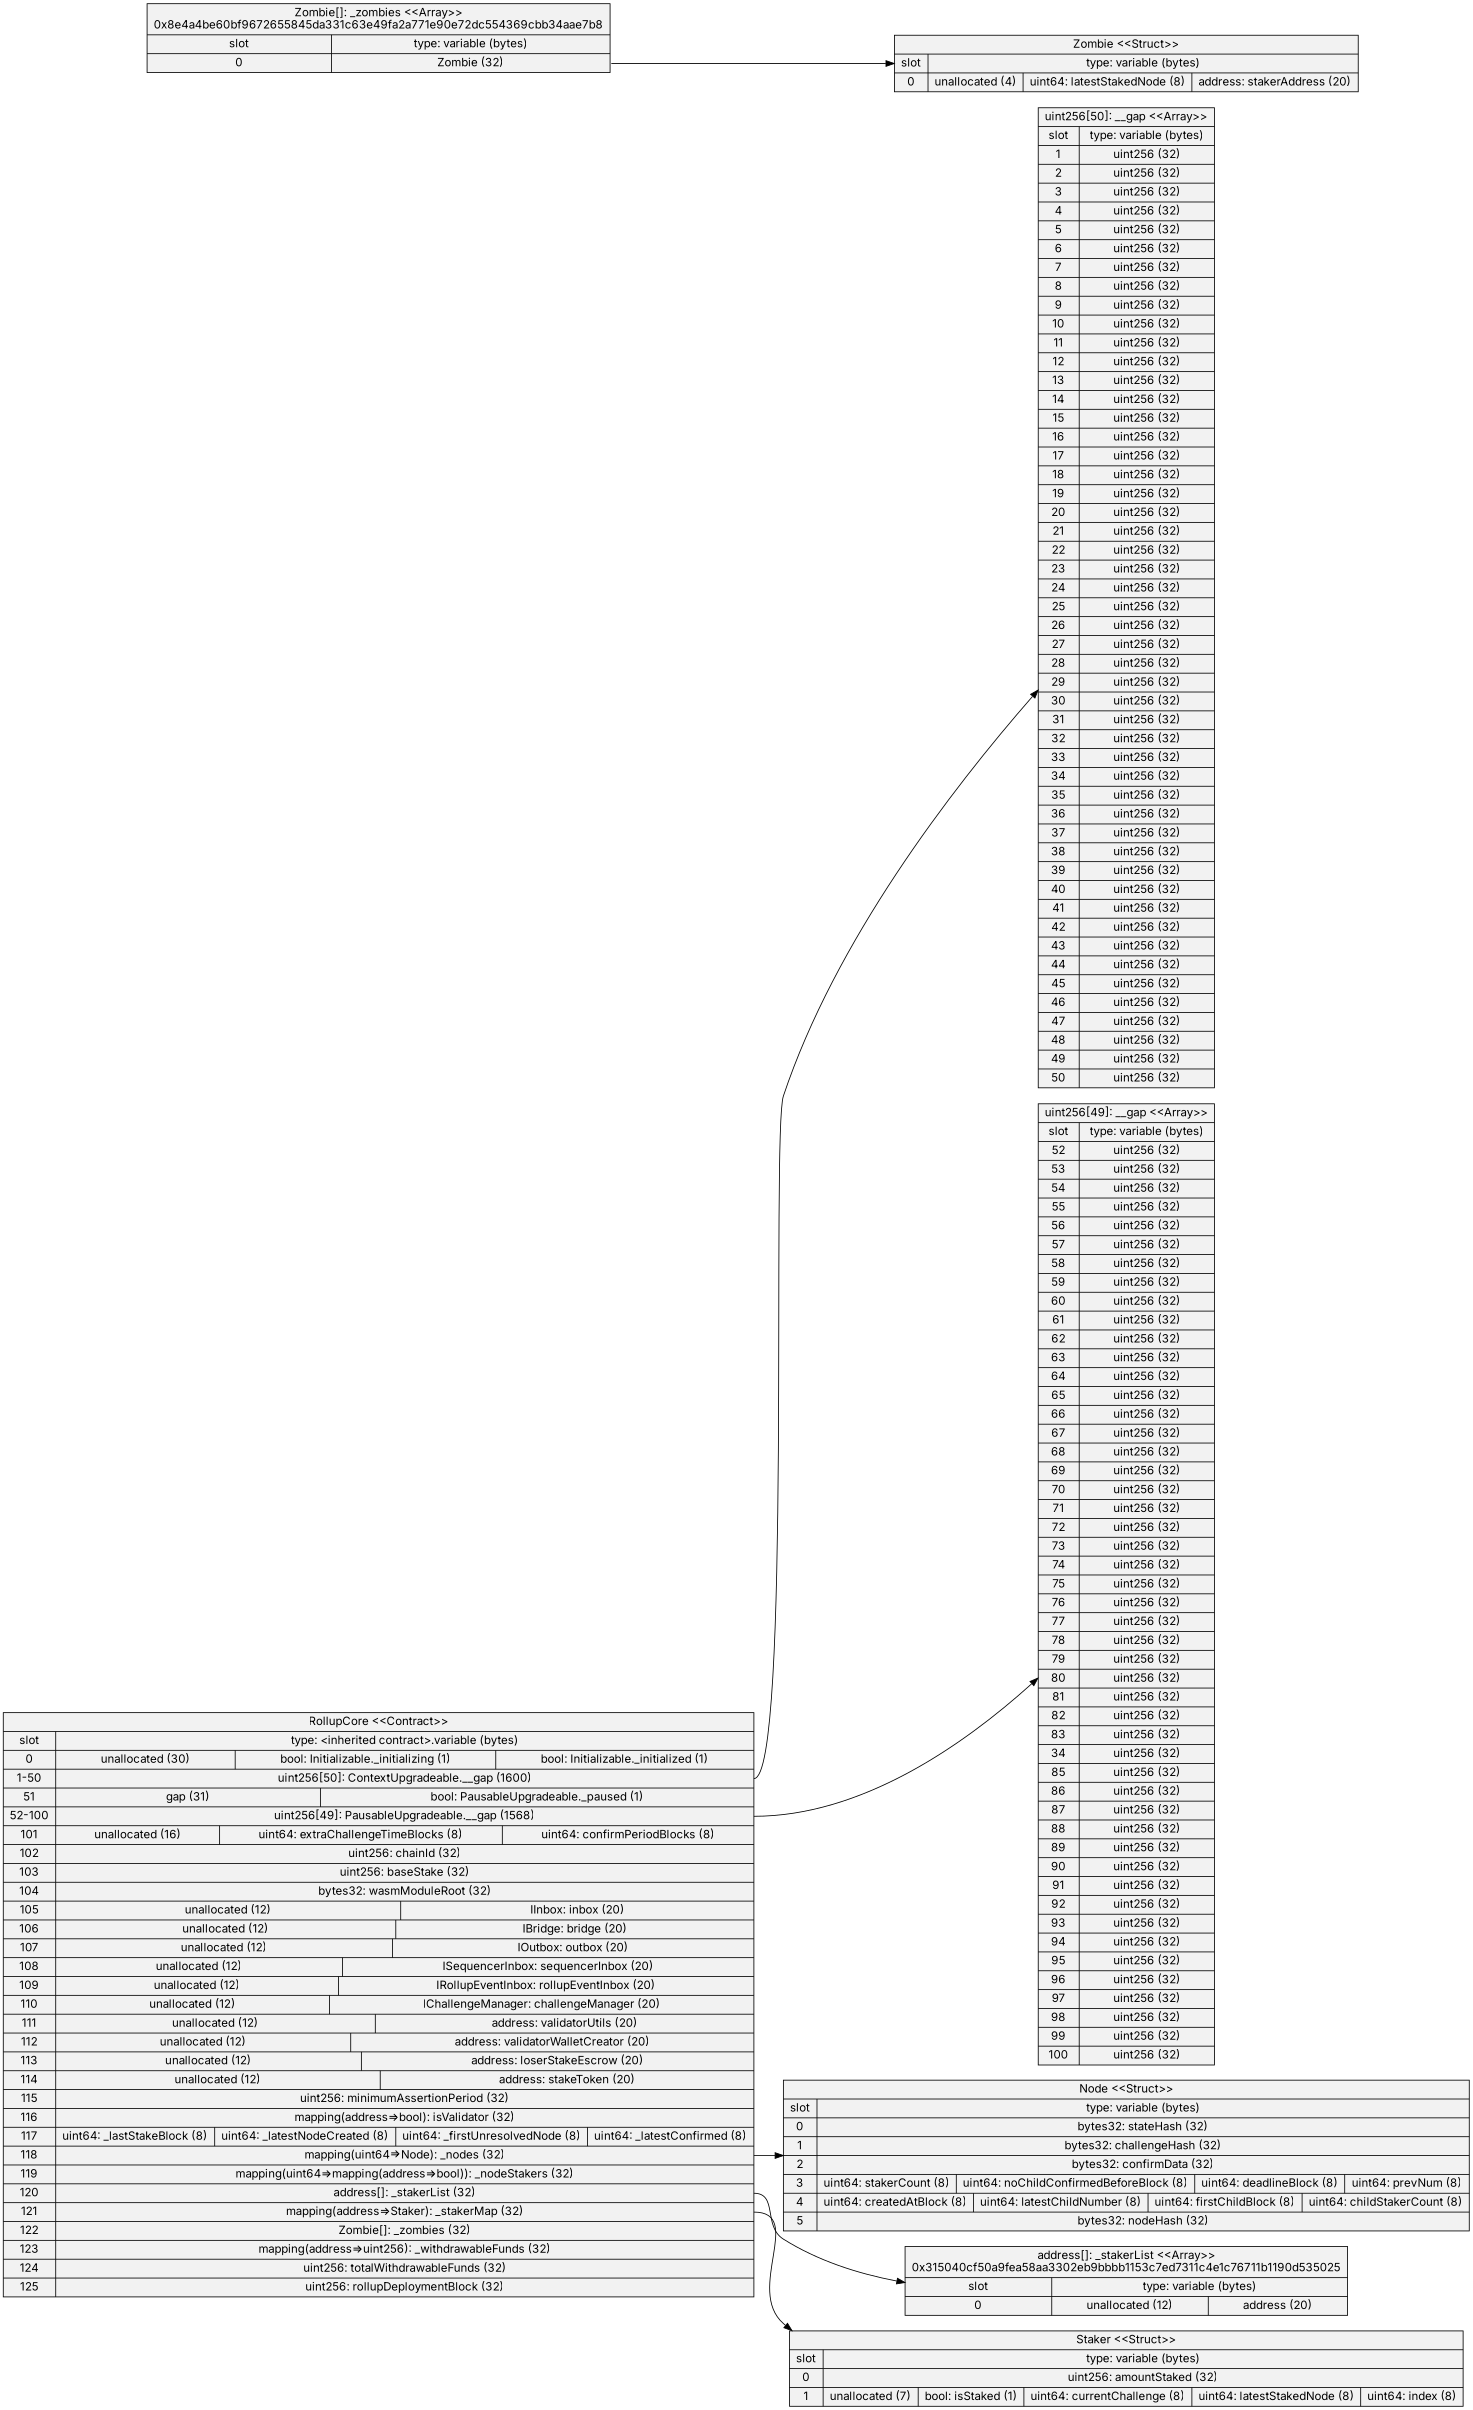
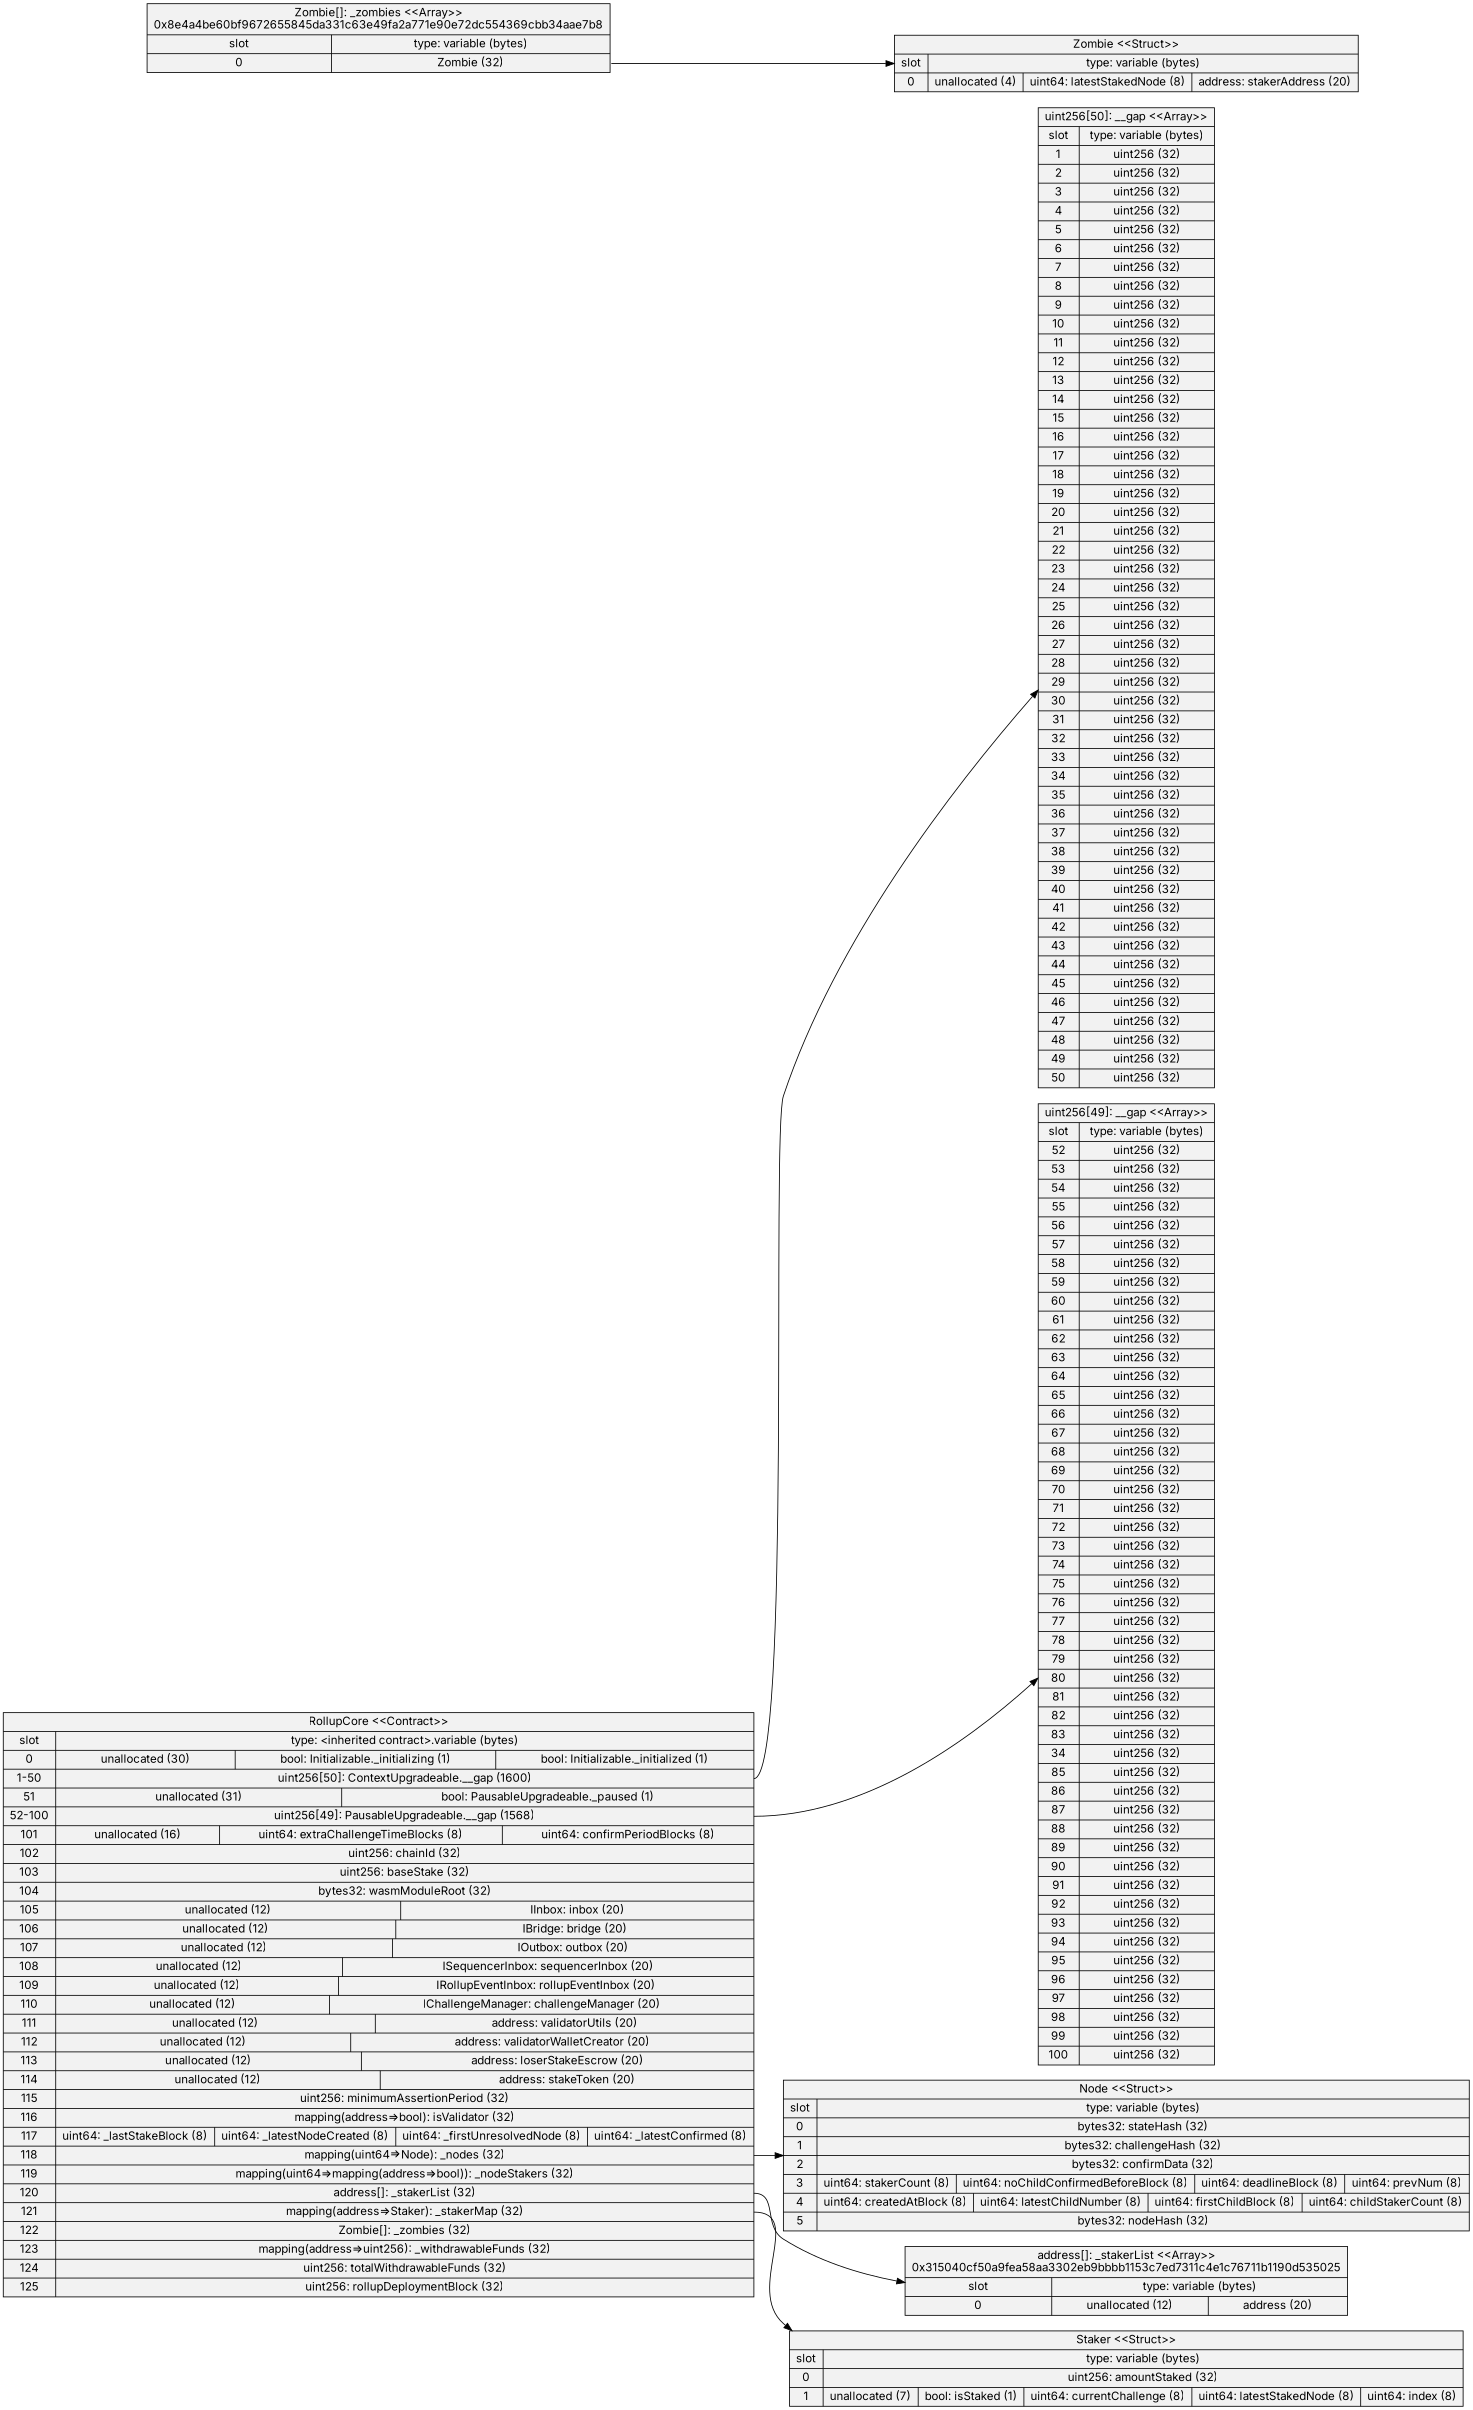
node "RollupCore <<Contract>>": text "gap (31)" -> "unallocated (31)"
